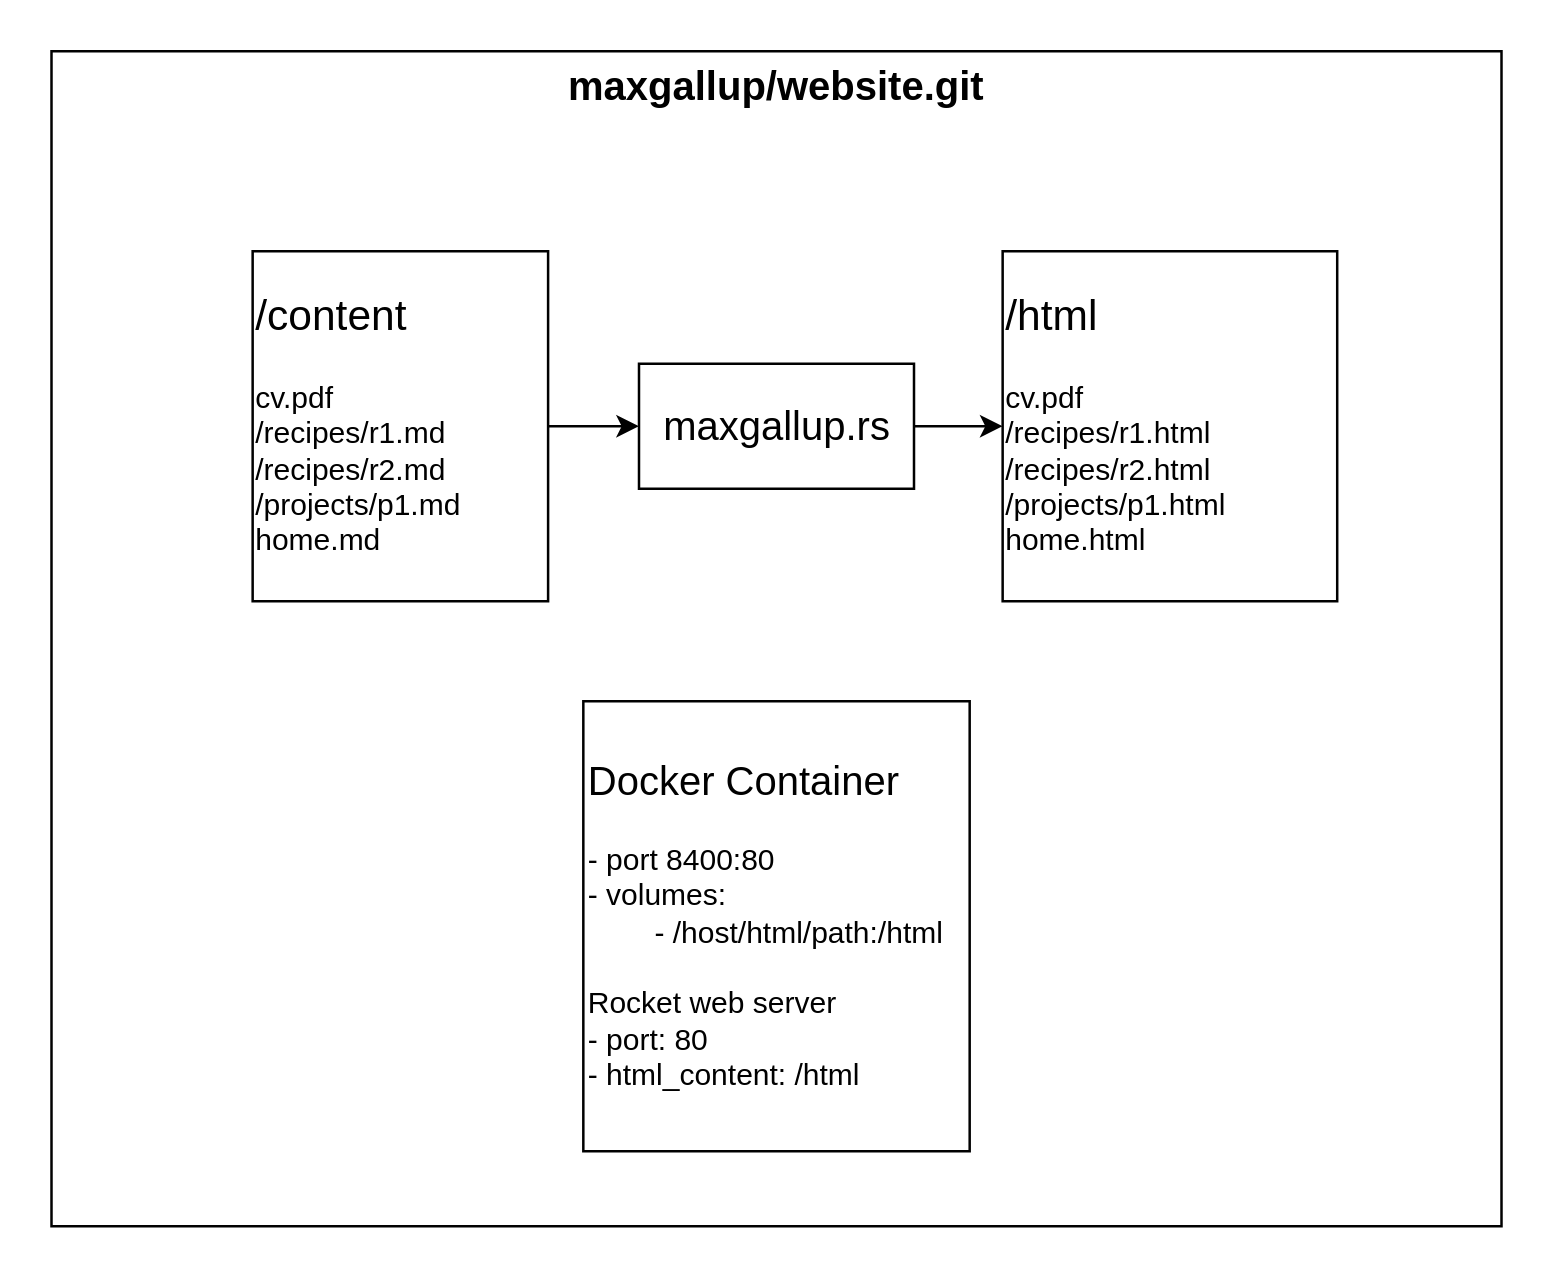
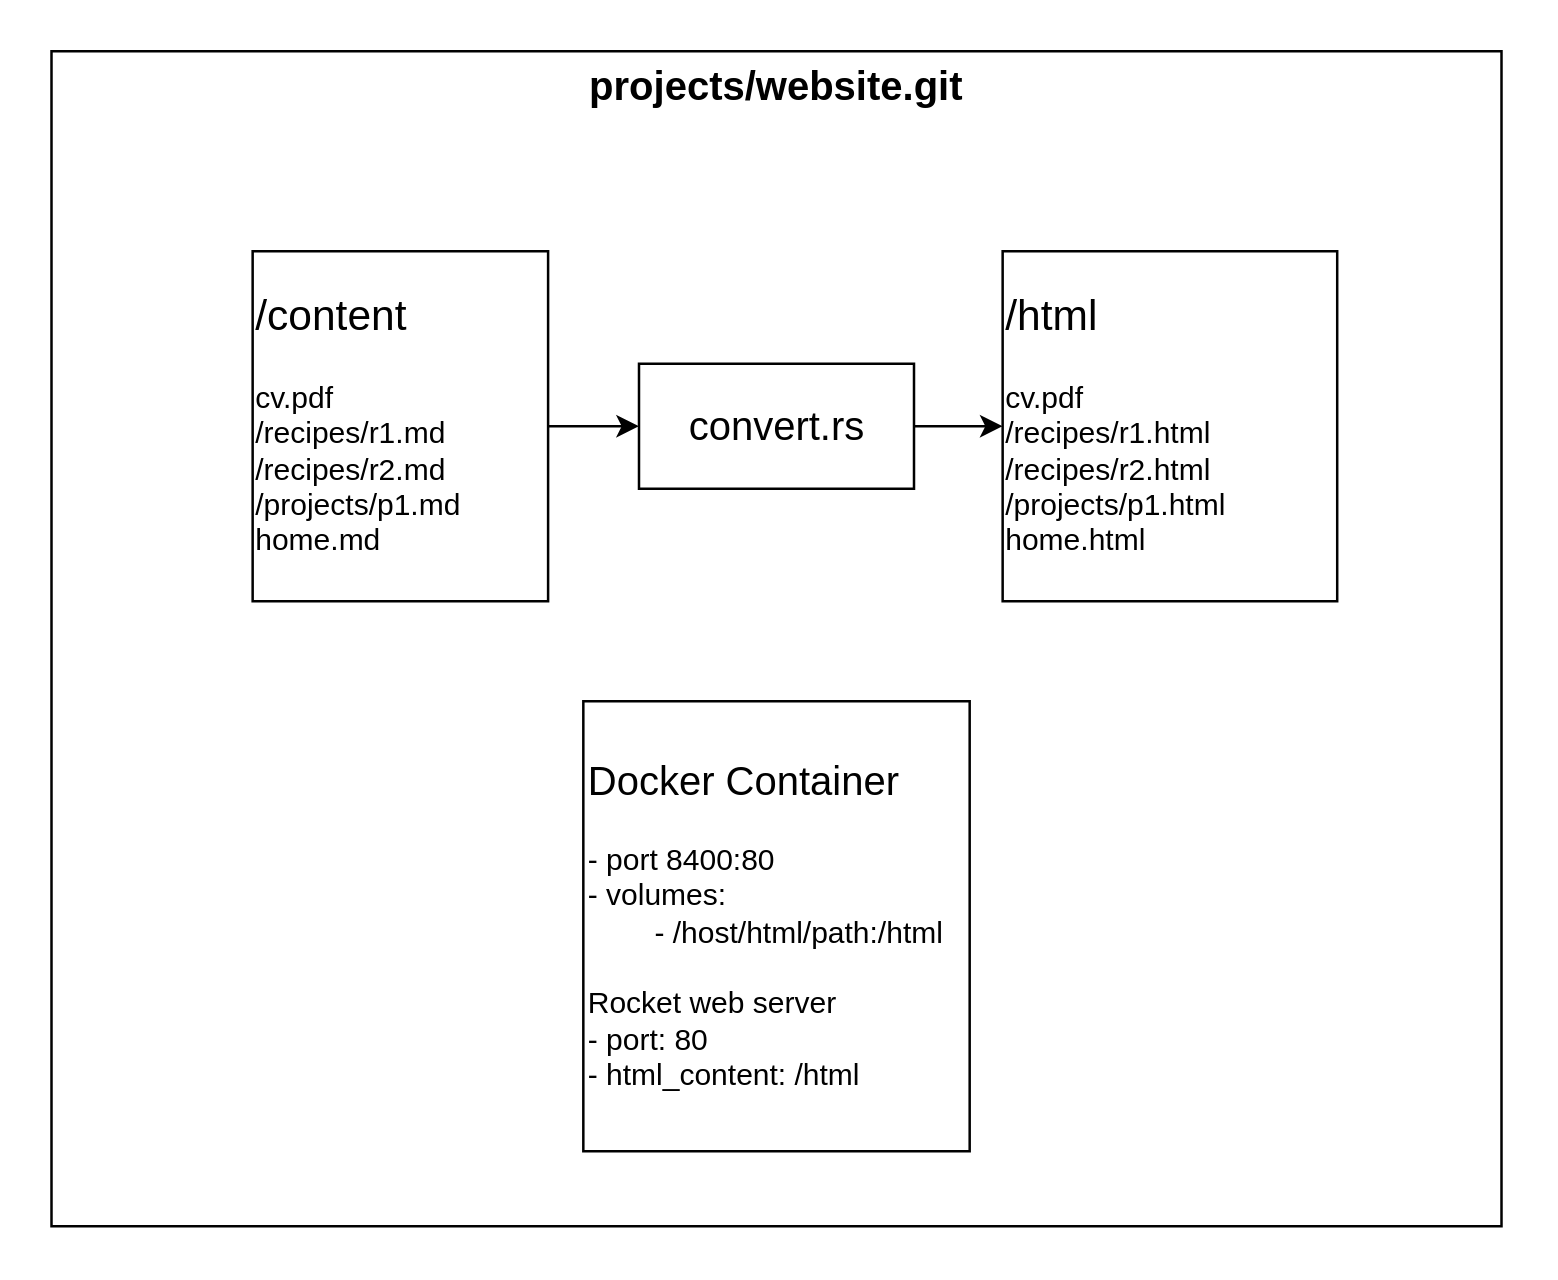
node "maxgallup/website.git": label "maxgallup/website.git" -> "projects/website.git"
node "maxgallup.rs": label "maxgallup.rs" -> "convert.rs"
